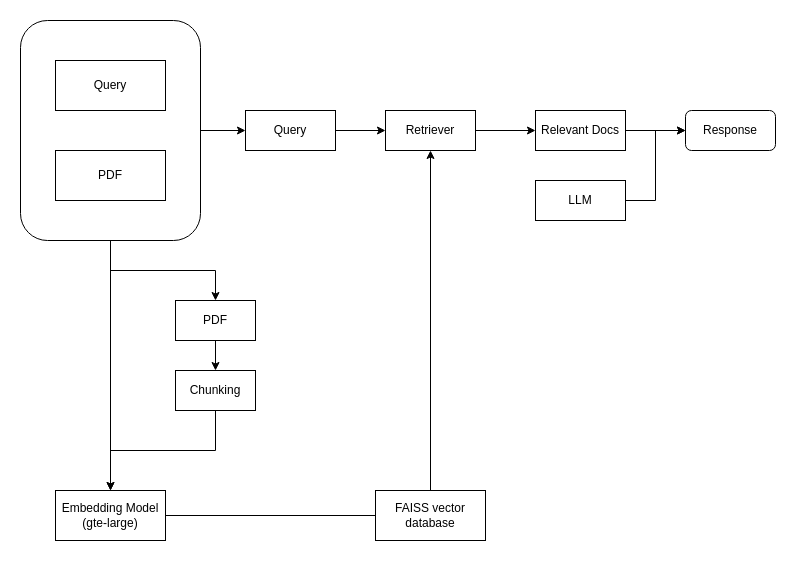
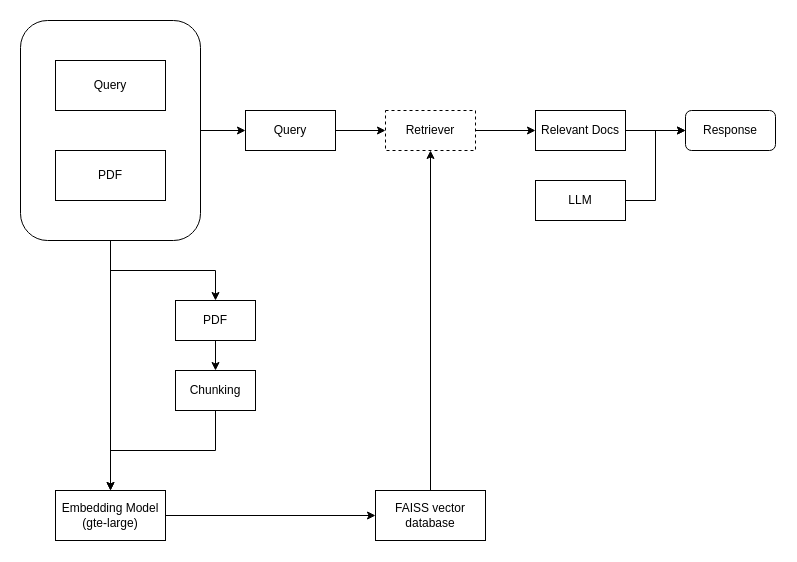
node "Retriever": style solid -> dashed
edge "Embedding Model (gte-large)" -- "FAISS vector database": arrowhead none -> classic
